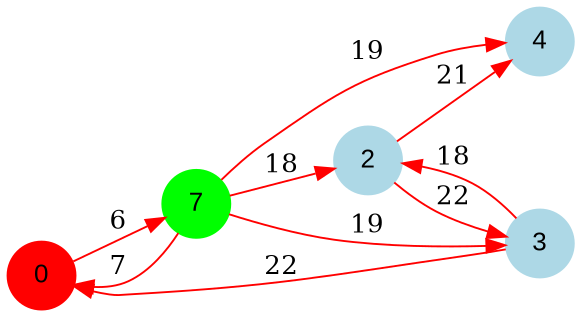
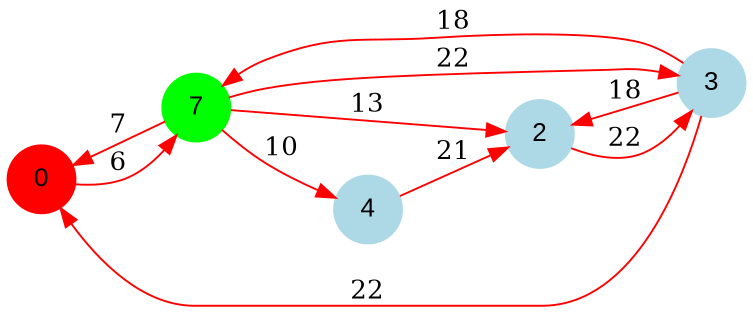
edge "3" -> "7": added, label "18"
edge "7" -> "4": label "19" -> "10"
edge "2" -> "4": reversed
edge "7" -> "2": label "18" -> "13"
edge "7" -> "3": label "19" -> "22"
